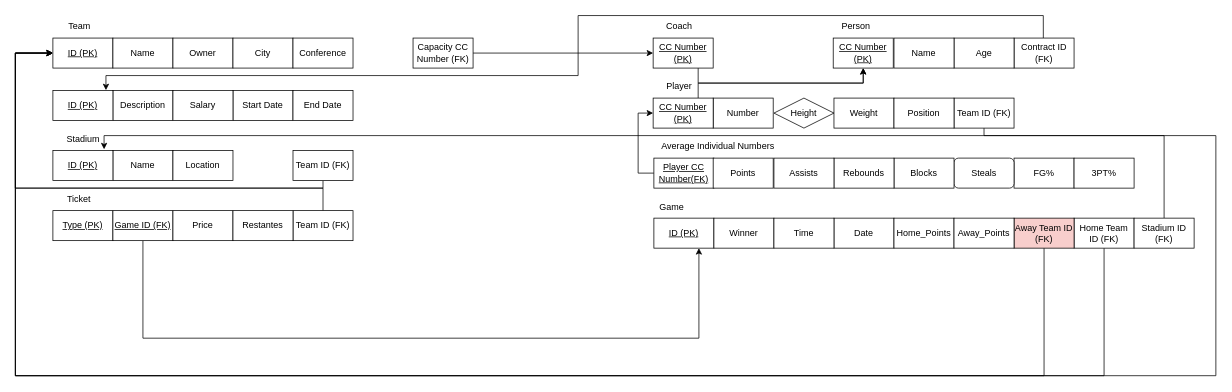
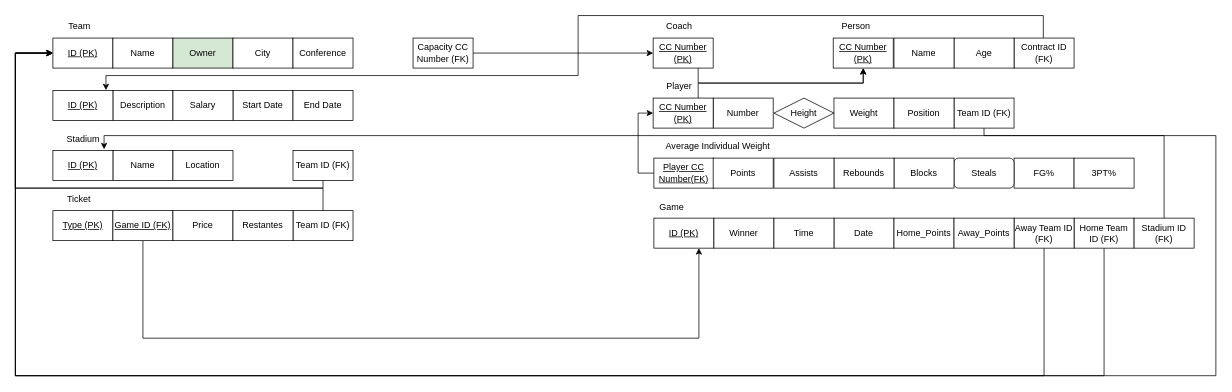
node "Owner": fillcolor #ffffff -> #d5e8d4
node "Average Individual Numbers": label "Average Individual Numbers" -> "Average Individual Weight"
node "Away Team ID (FK)": fillcolor #f8cecc -> #ffffff
